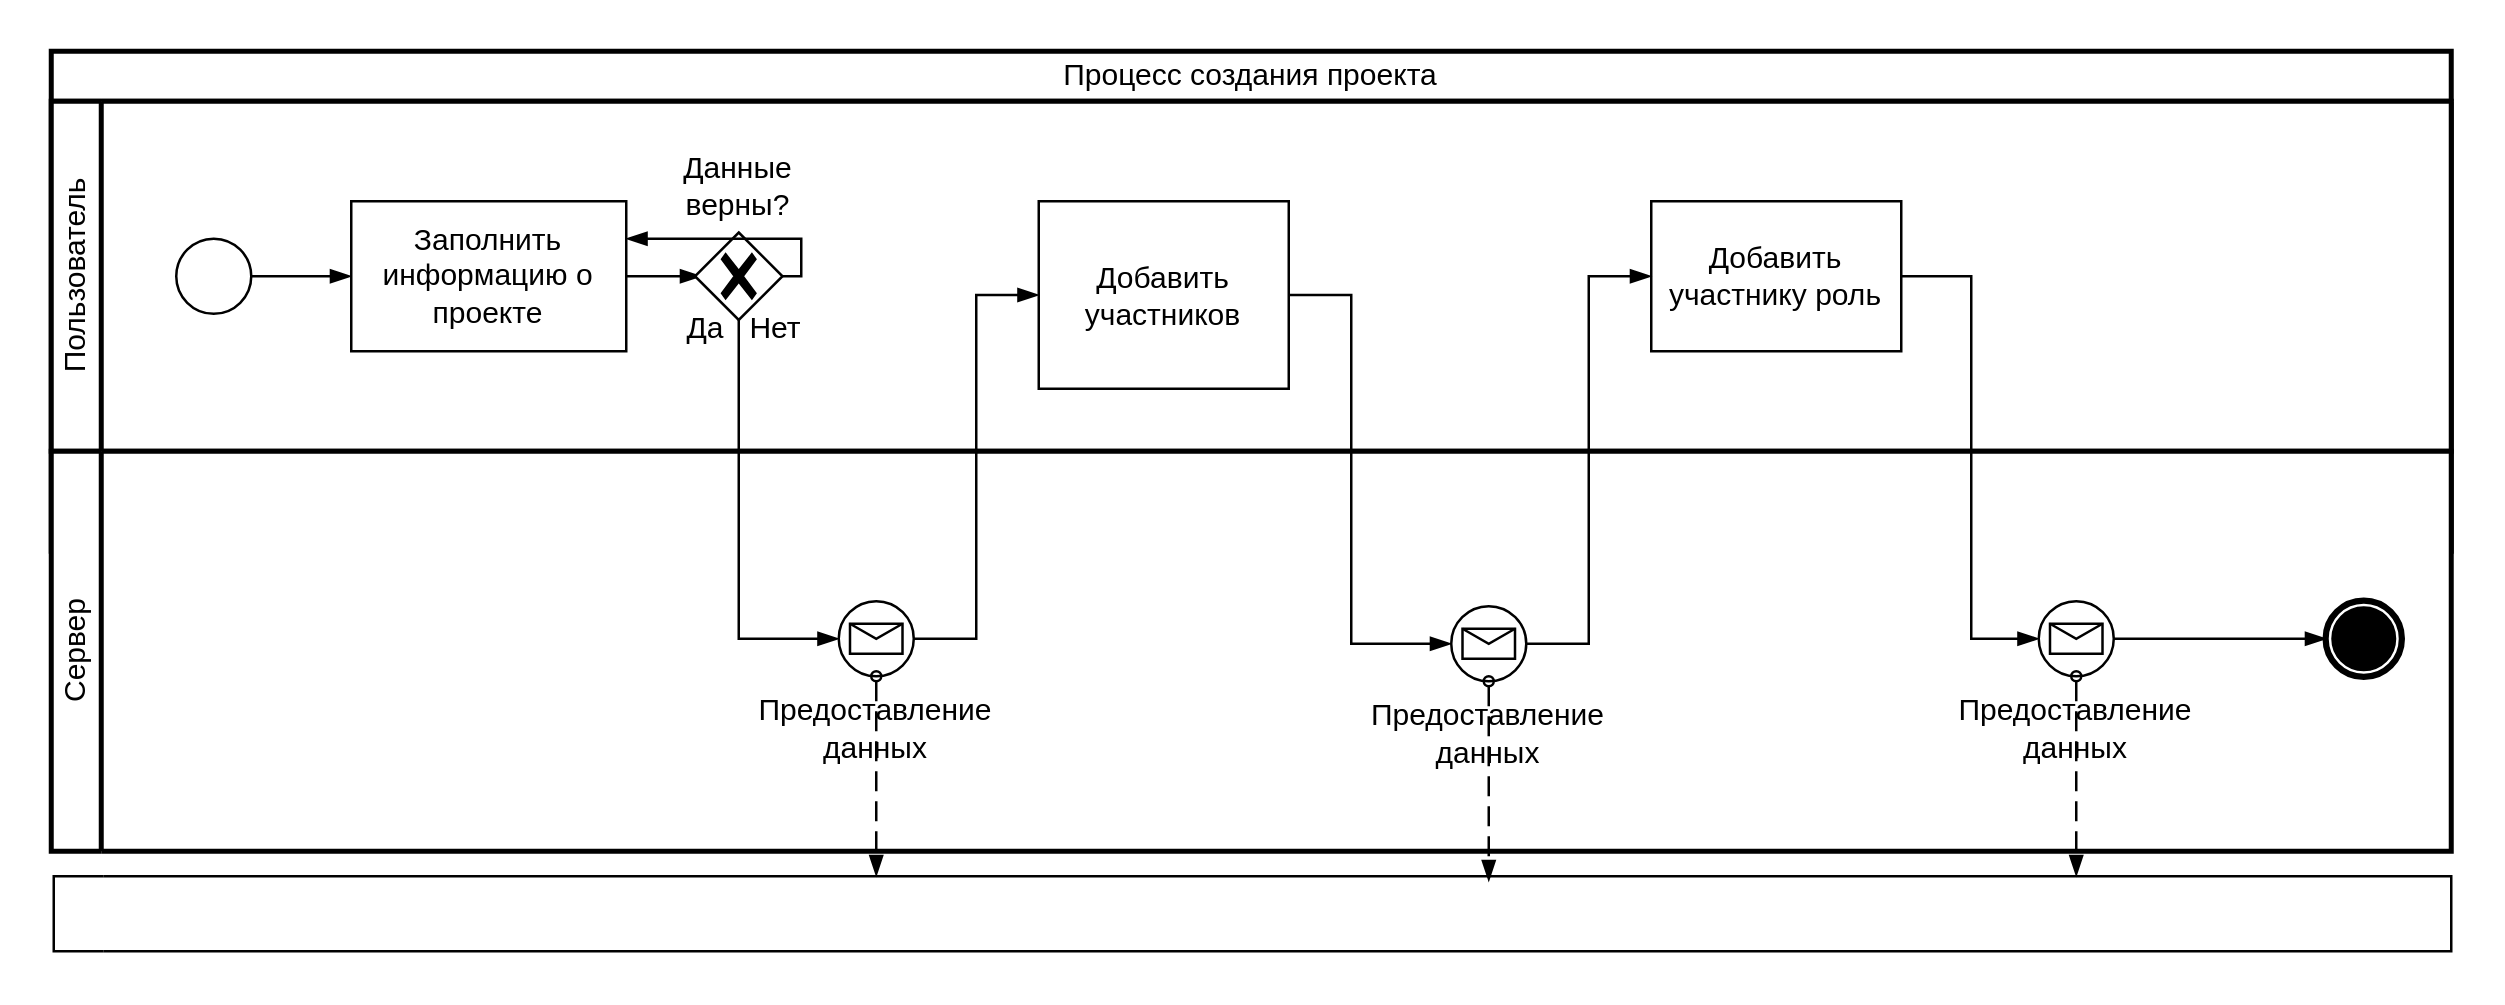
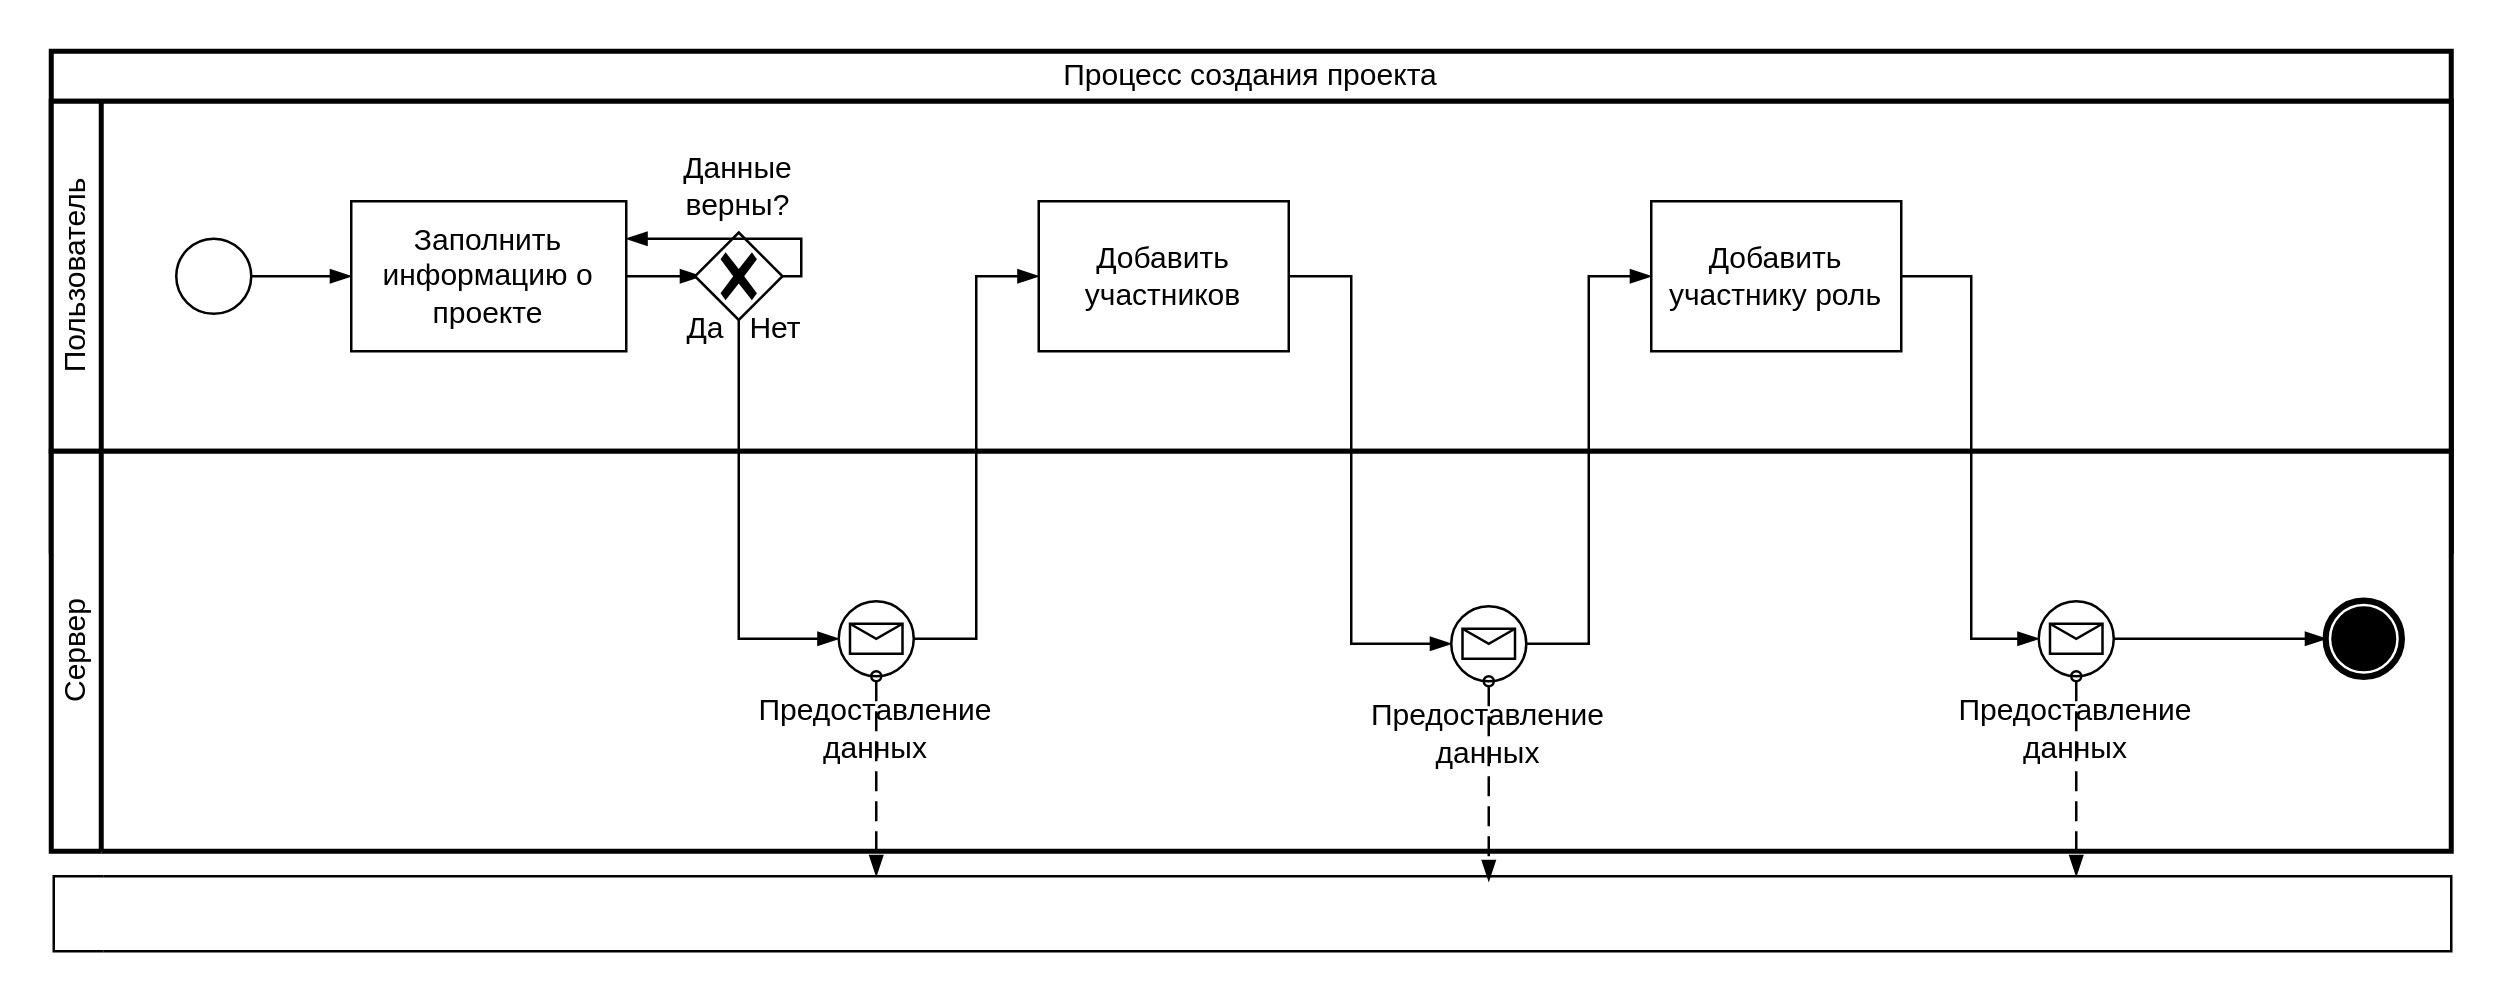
node "Добавить участников": size 250x188 -> 250x150
